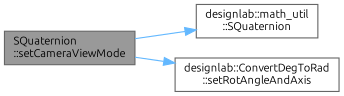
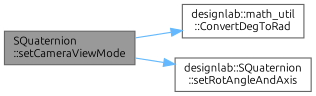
node "designlab::math_util ::SQuaternion": label "designlab::math_util ::SQuaternion" -> "designlab::math_util ::ConvertDegToRad"
node "designlab::ConvertDegToRad ::setRotAngleAndAxis": label "designlab::ConvertDegToRad ::setRotAngleAndAxis" -> "designlab::SQuaternion ::setRotAngleAndAxis"
